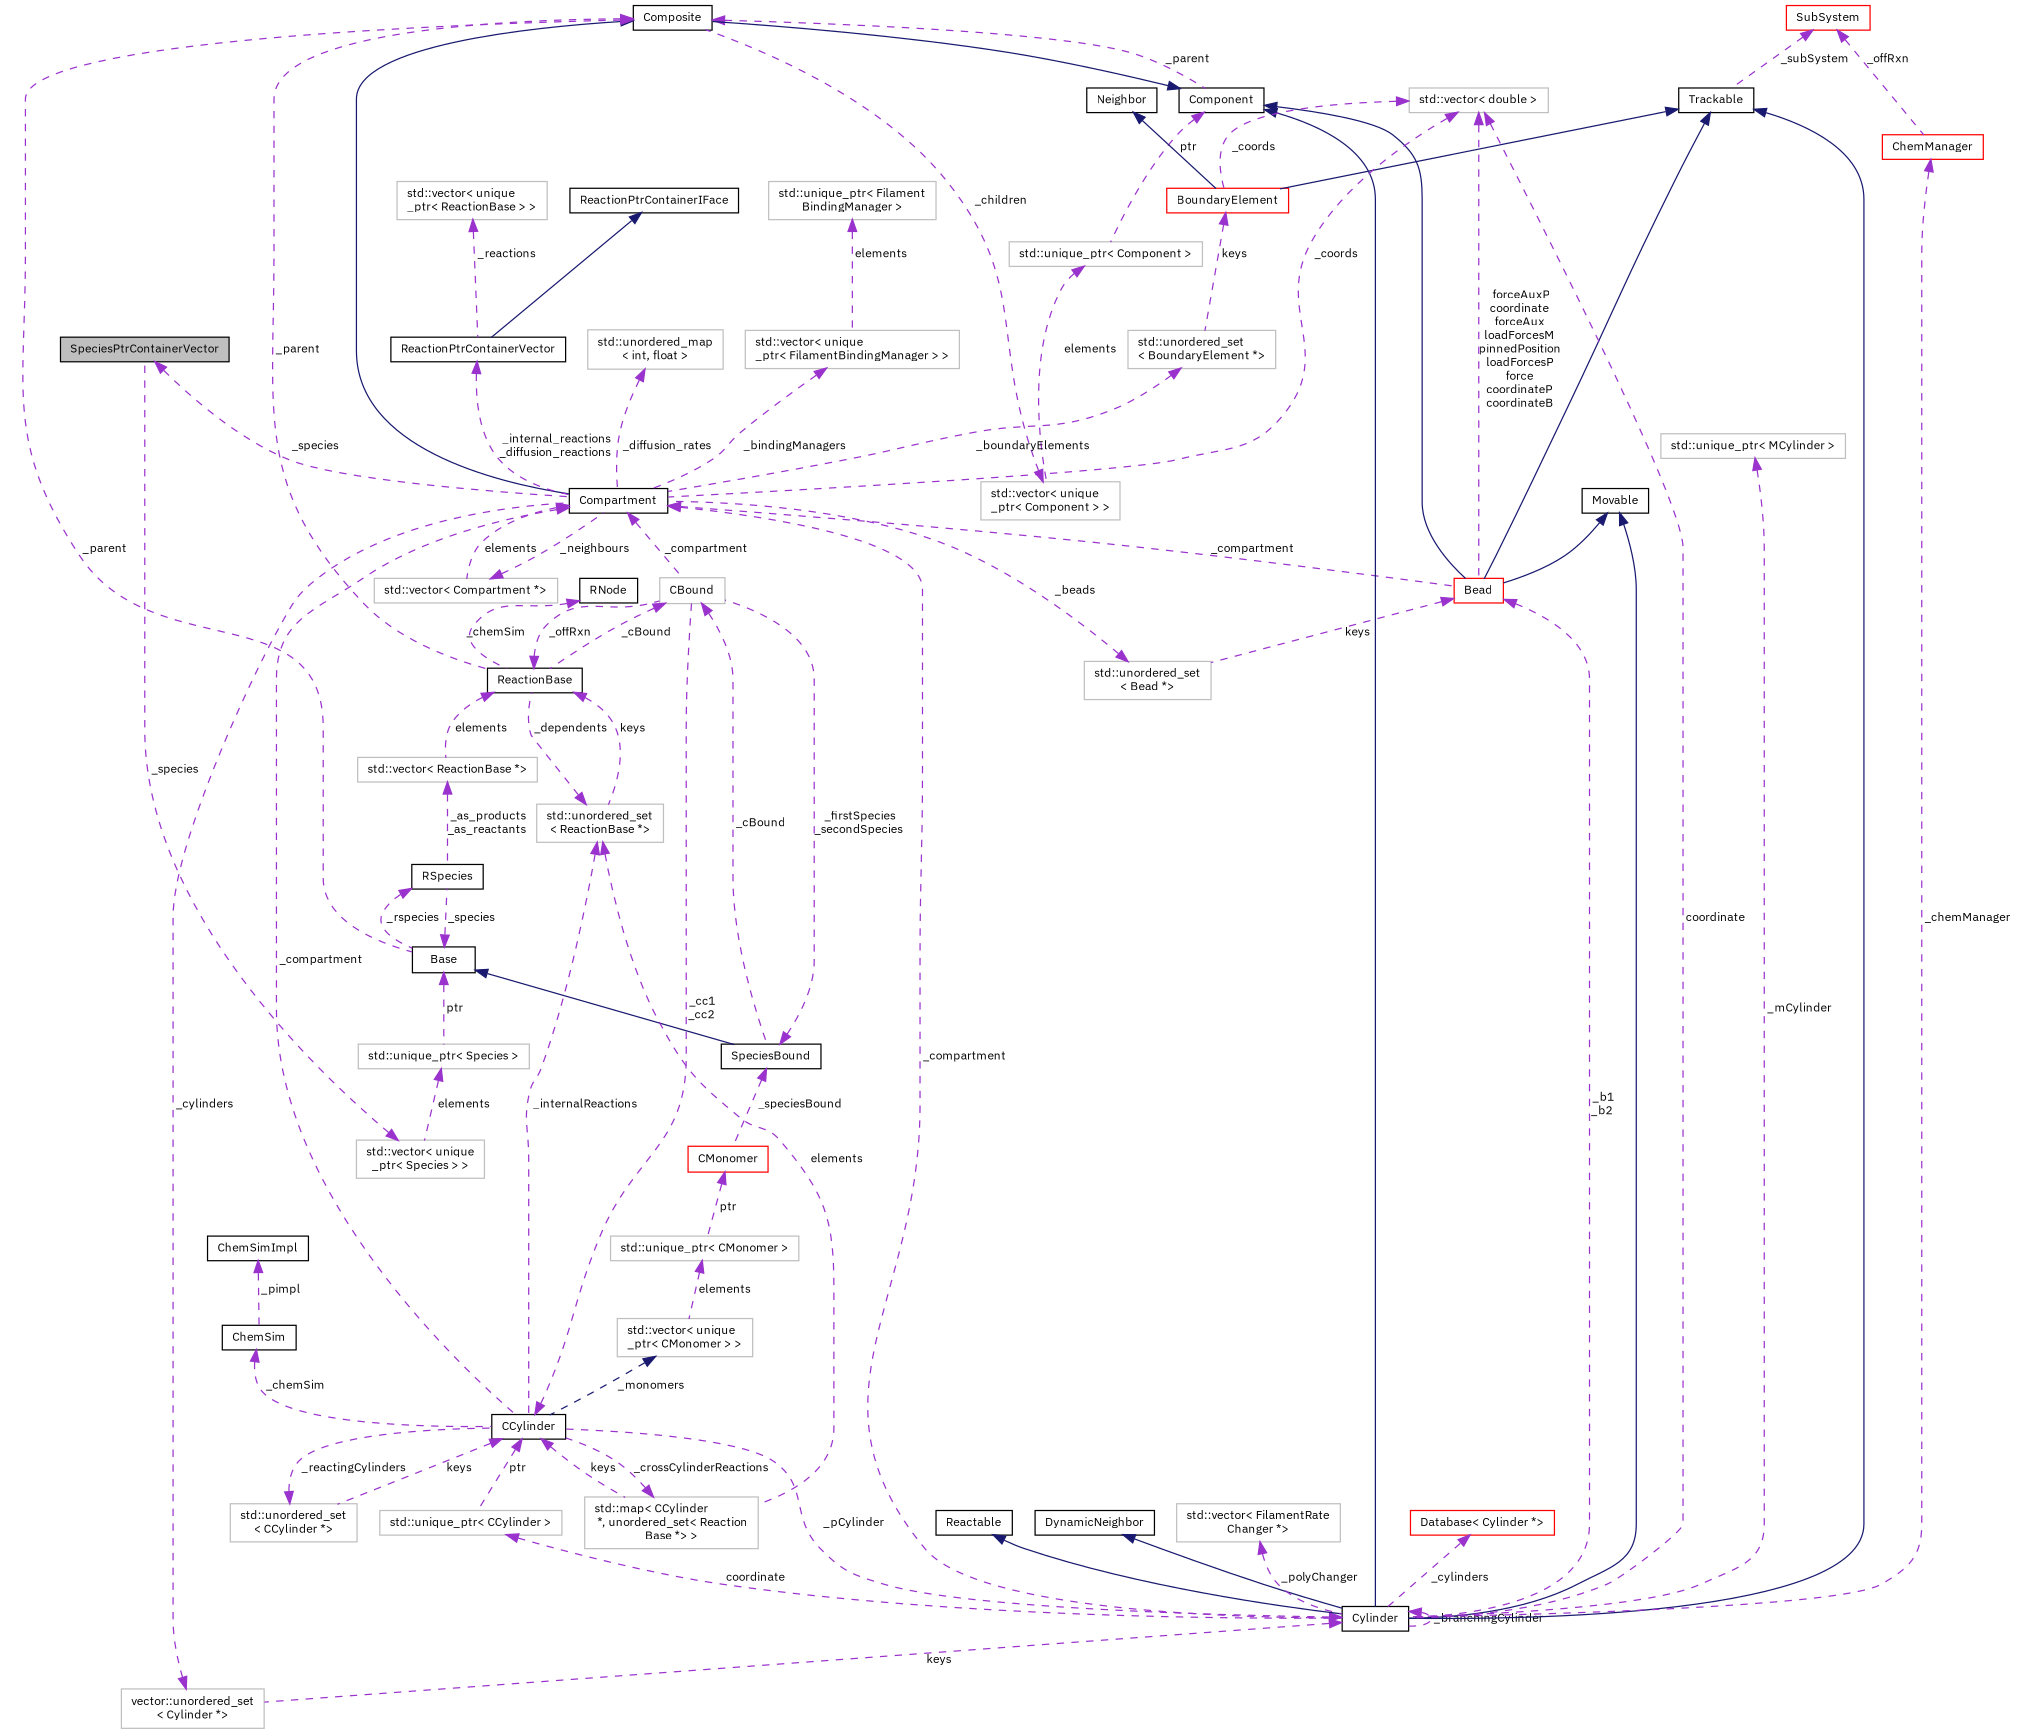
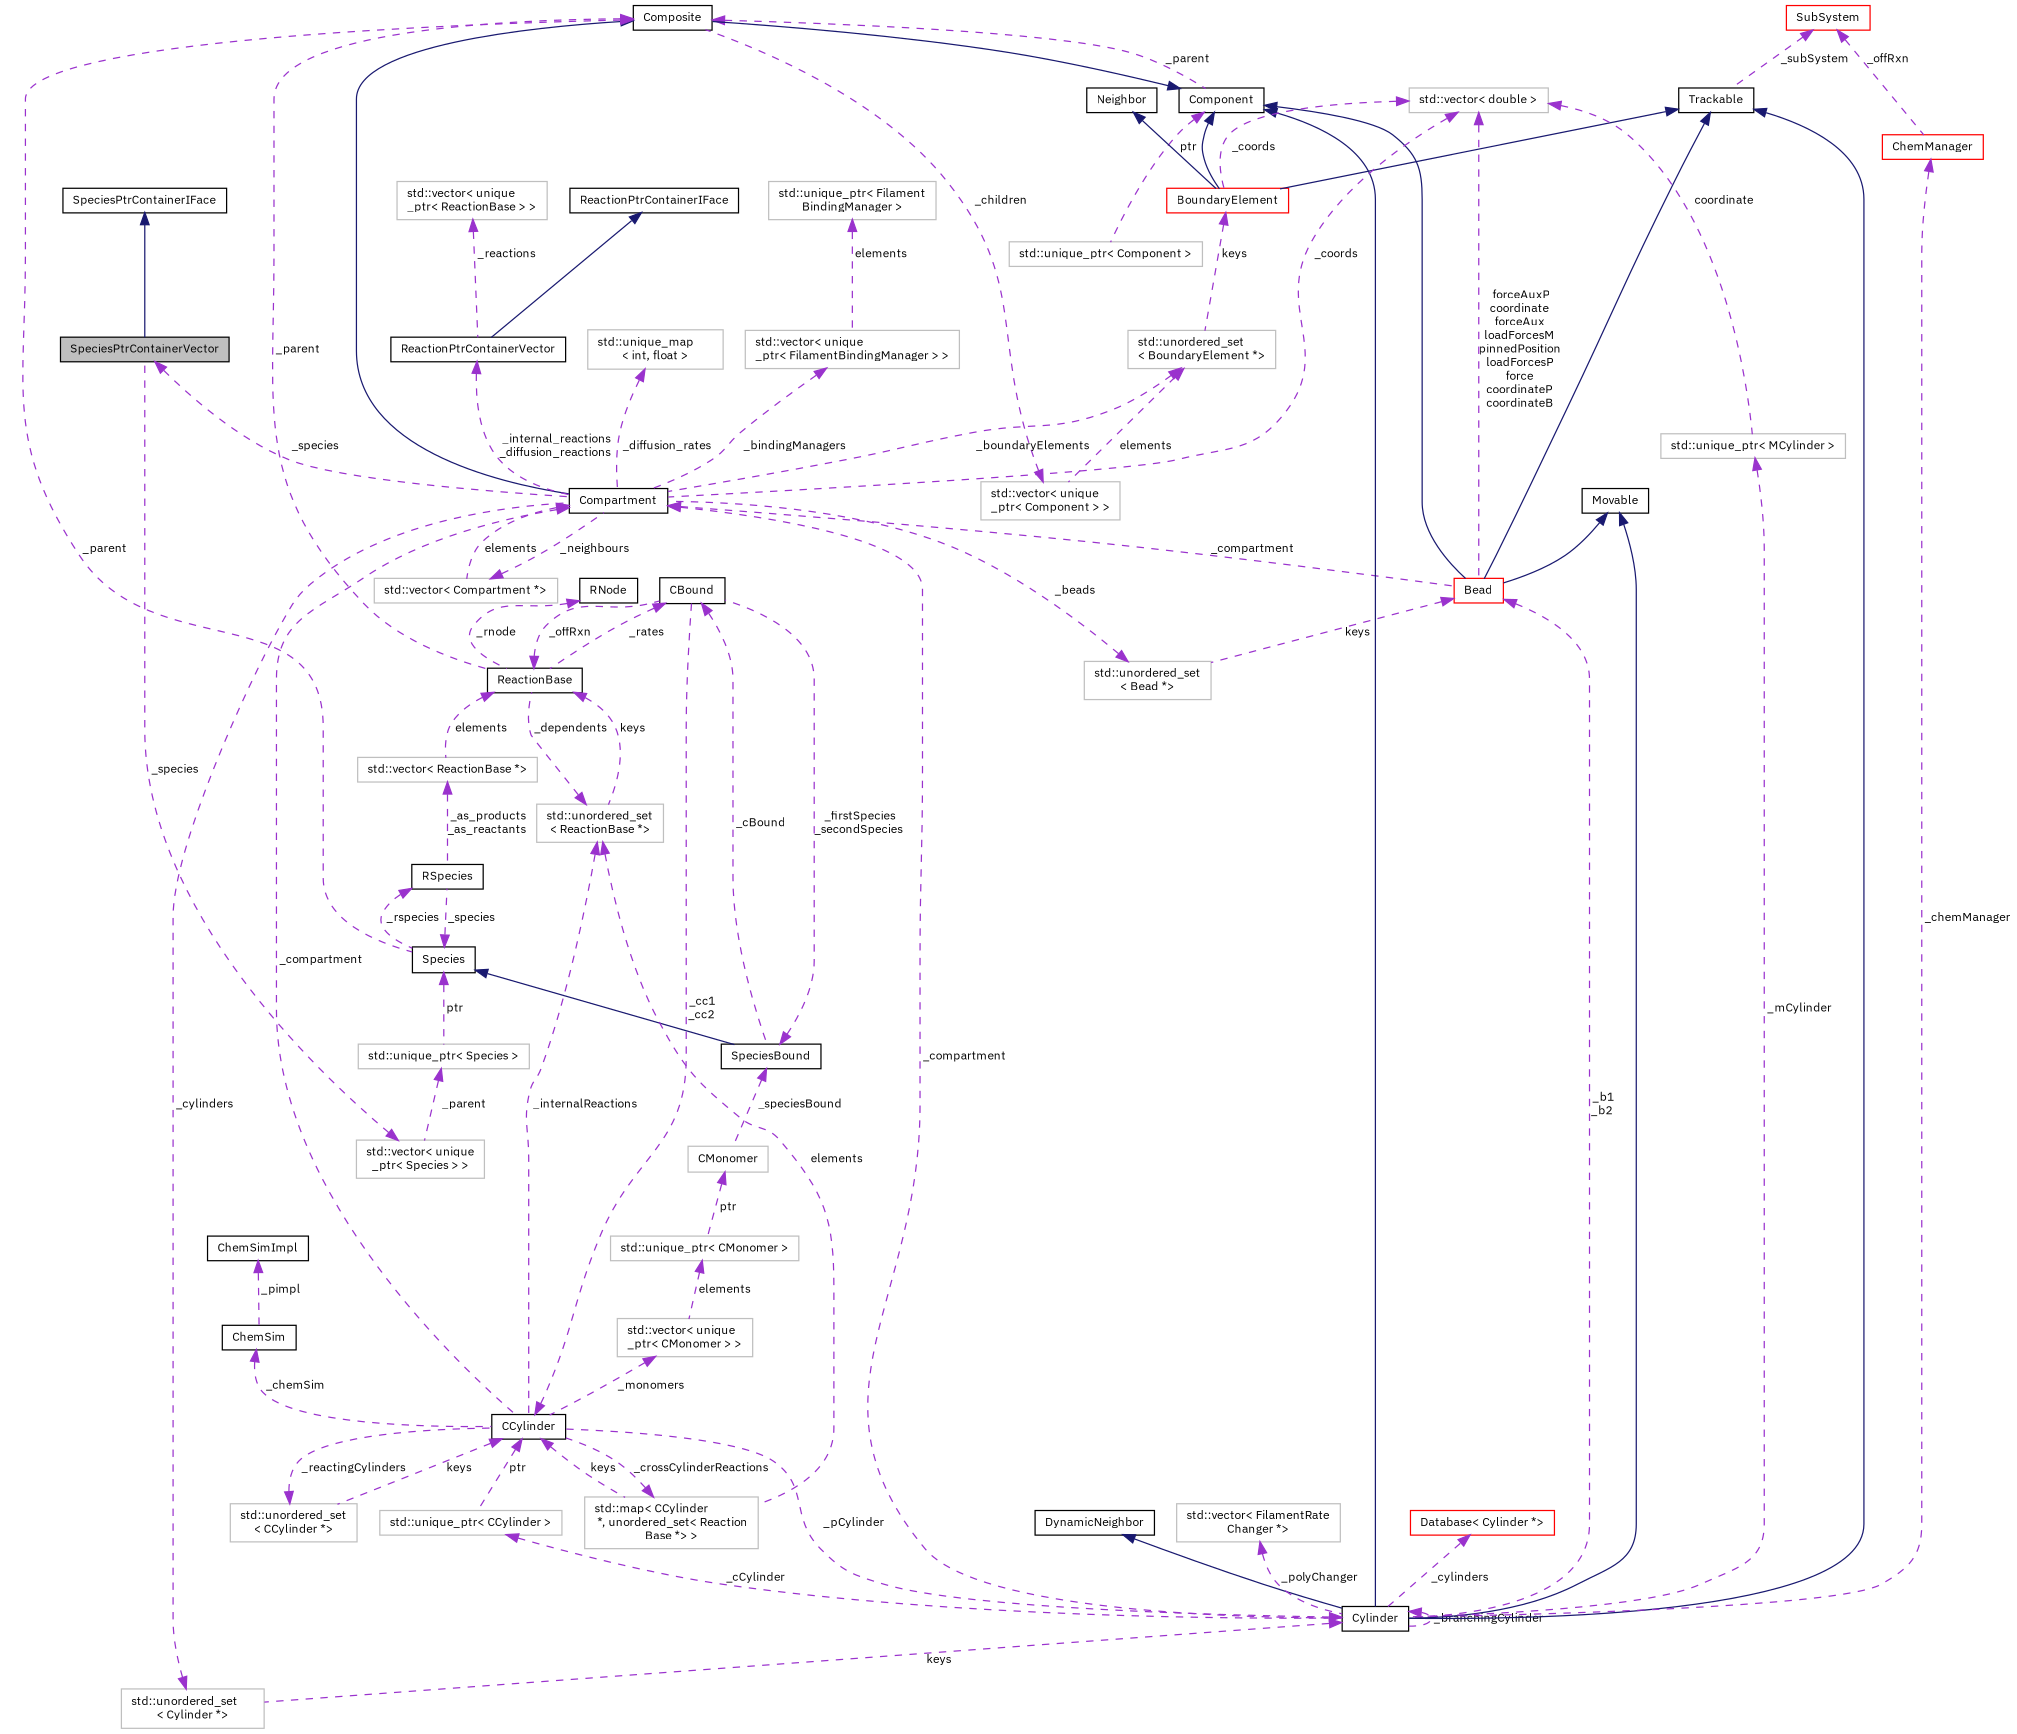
edge "BoundaryElement" -> "Component": added
node "SpeciesPtrContainerIFace": added
node "std::unordered_map < int, float >": label "std::unordered_map < int, float >" -> "std::unique_map < int, float >"
edge "std::vector< unique _ptr< Component > >" -> "std::unique_ptr< Component >": now "std::vector< unique _ptr< Component > >" -> "std::unordered_set < BoundaryElement *>"
edge "CBound" -> "Compartment": removed, label "_compartment"
node "CBound": color grey75 -> black
edge "ReactionBase" -> "RNode": label " _chemSim" -> " _rnode"
edge "ReactionBase" -> "CBound": label " _cBound" -> " _rates"
edge "Cylinder" -> "std::vector< double >": now "std::unique_ptr< MCylinder >" -> "std::vector< double >"
node "Base": label "Base" -> "Species"
edge "std::vector< unique _ptr< Species > >" -> "std::unique_ptr< Species >": label " elements" -> " _parent"
node "CMonomer": color red -> grey75
edge "CCylinder" -> "std::vector< unique _ptr< CMonomer > >": color midnightblue -> darkorchid3
node "Reactable": removed
edge "Cylinder" -> "std::unique_ptr< CCylinder >": label " coordinate" -> " _cCylinder"
node "vector::unordered_set < Cylinder *>": label "vector::unordered_set < Cylinder *>" -> "std::unordered_set < Cylinder *>"
